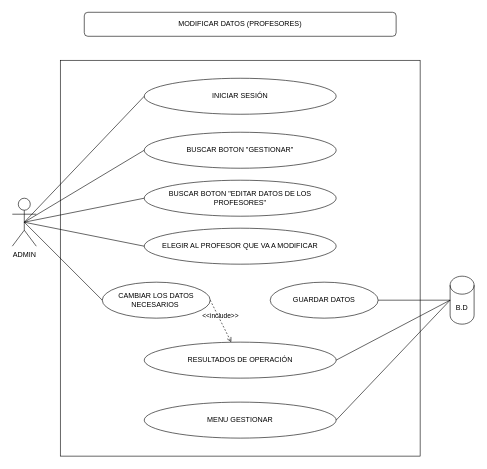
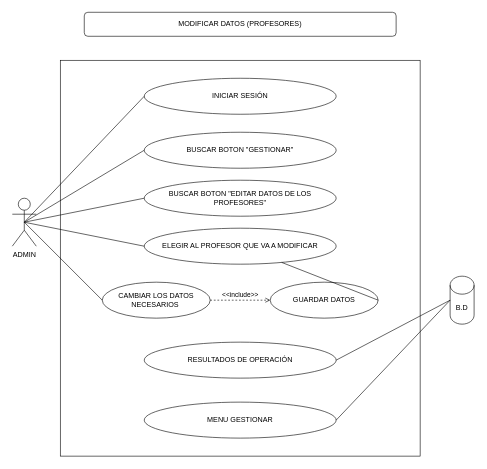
edge "GUARDAR DATOS" -- "B.D": now "GUARDAR DATOS" -- "ELEGIR AL PROFESOR QUE VA A MODIFICAR"
edge "CAMBIAR LOS DATOS NECESARIOS" -> "RESULTADOS DE OPERACIÓN": now "CAMBIAR LOS DATOS NECESARIOS" -> "GUARDAR DATOS"
